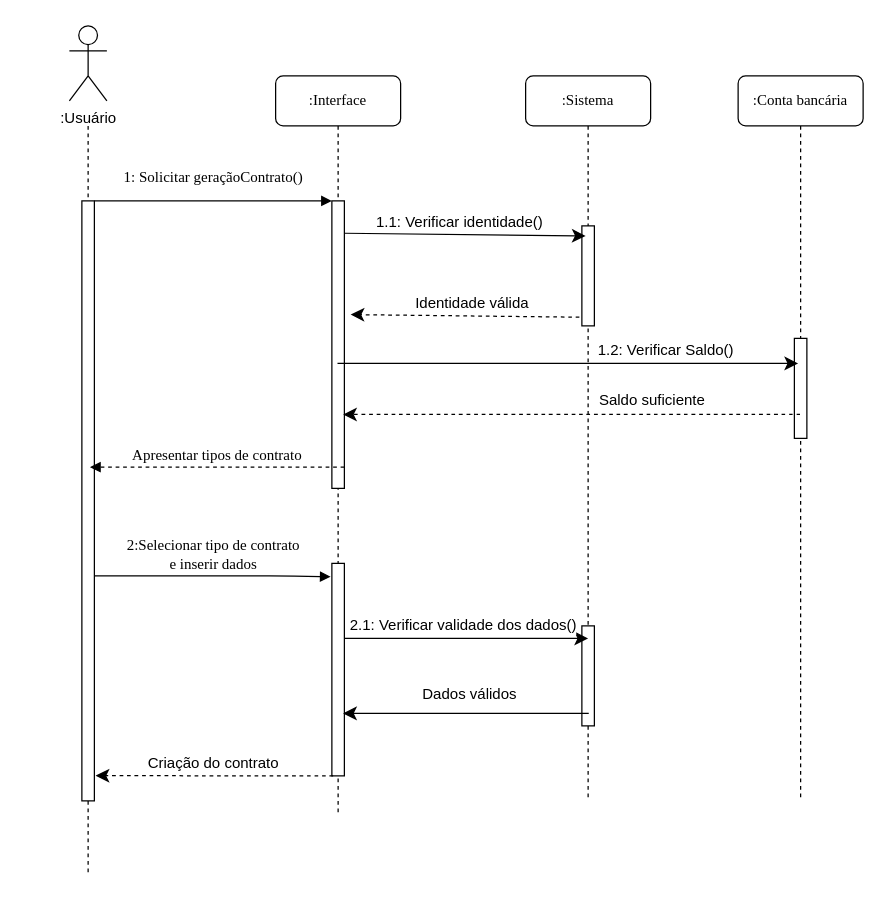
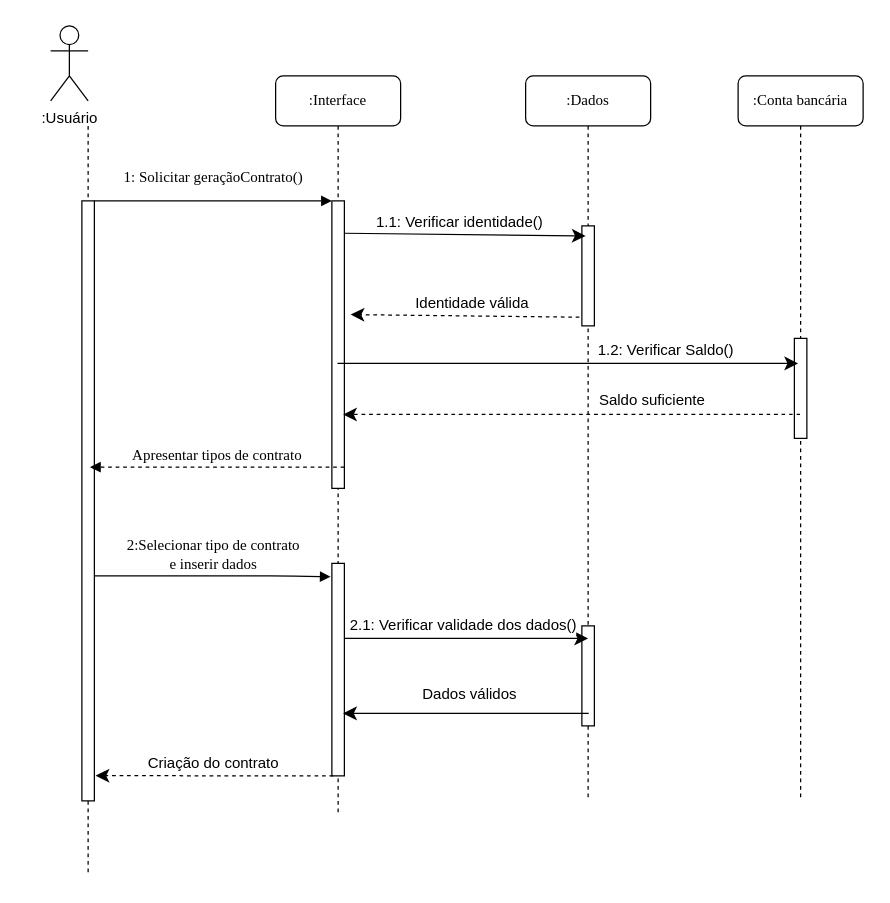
node ":Usuário": moved (88, 63) -> (69, 63)
node ":Sistema": label ":Sistema" -> ":Dados"
